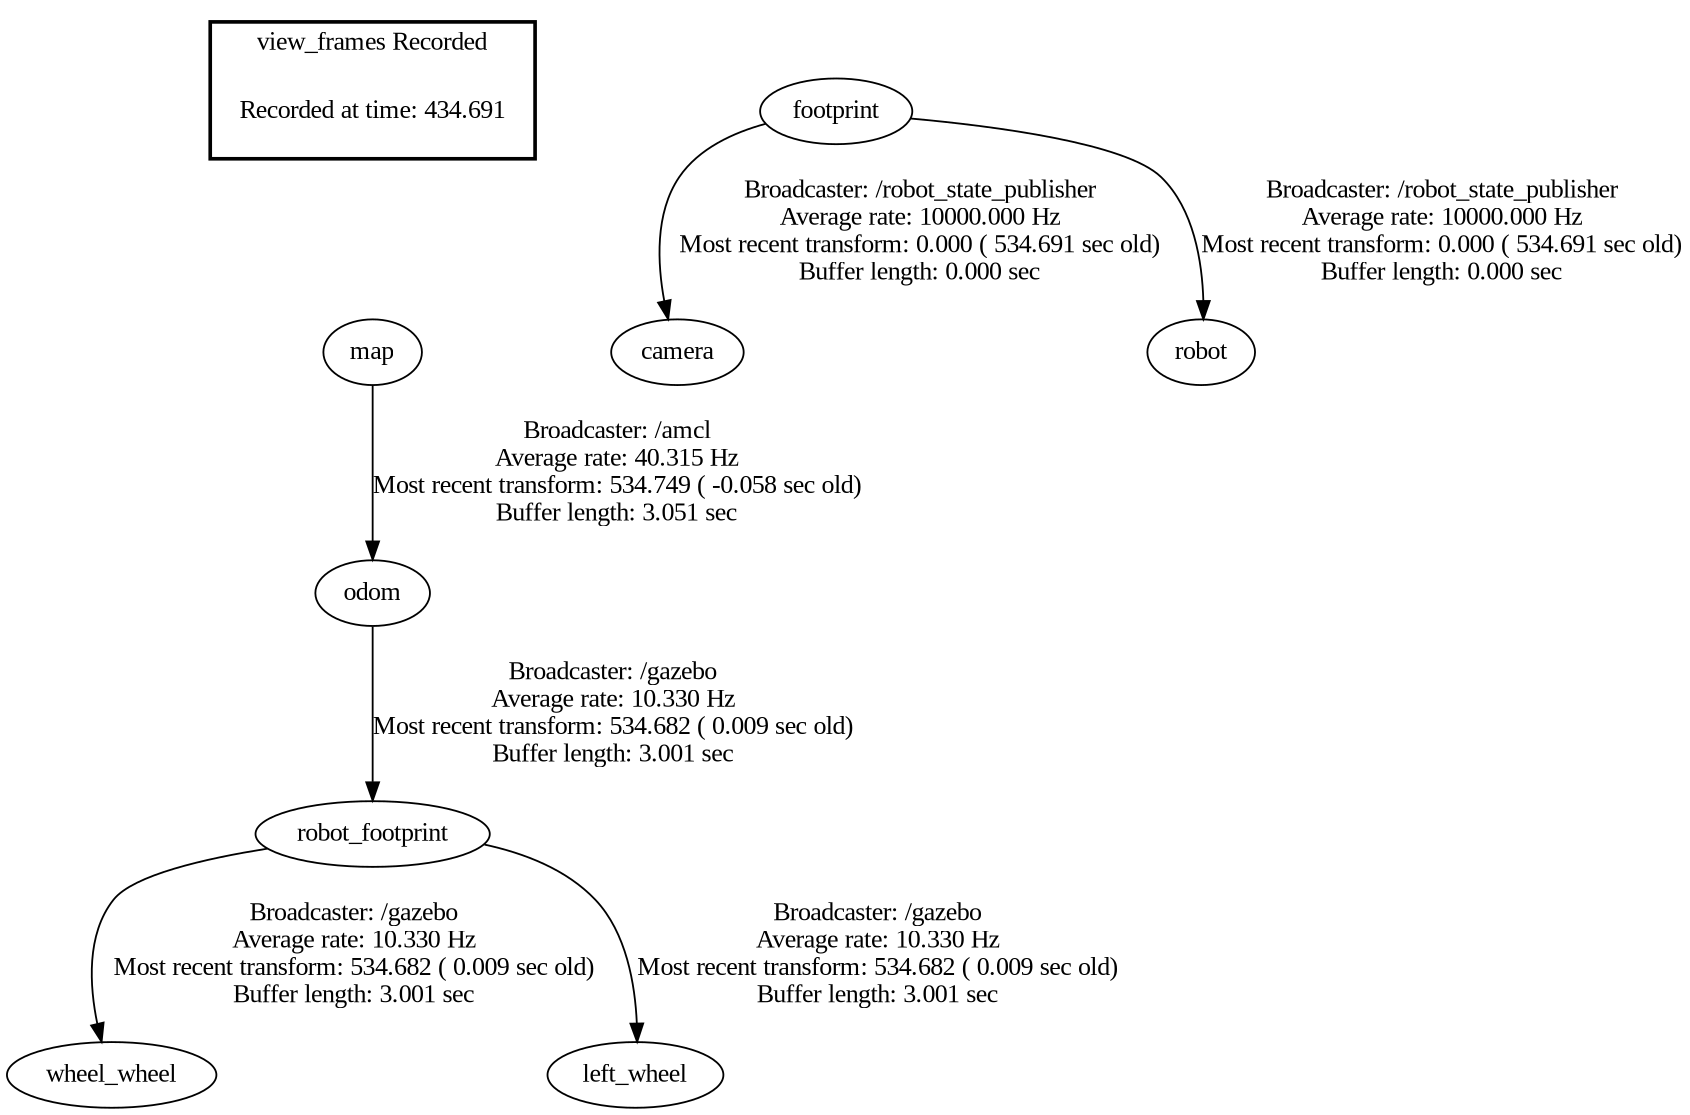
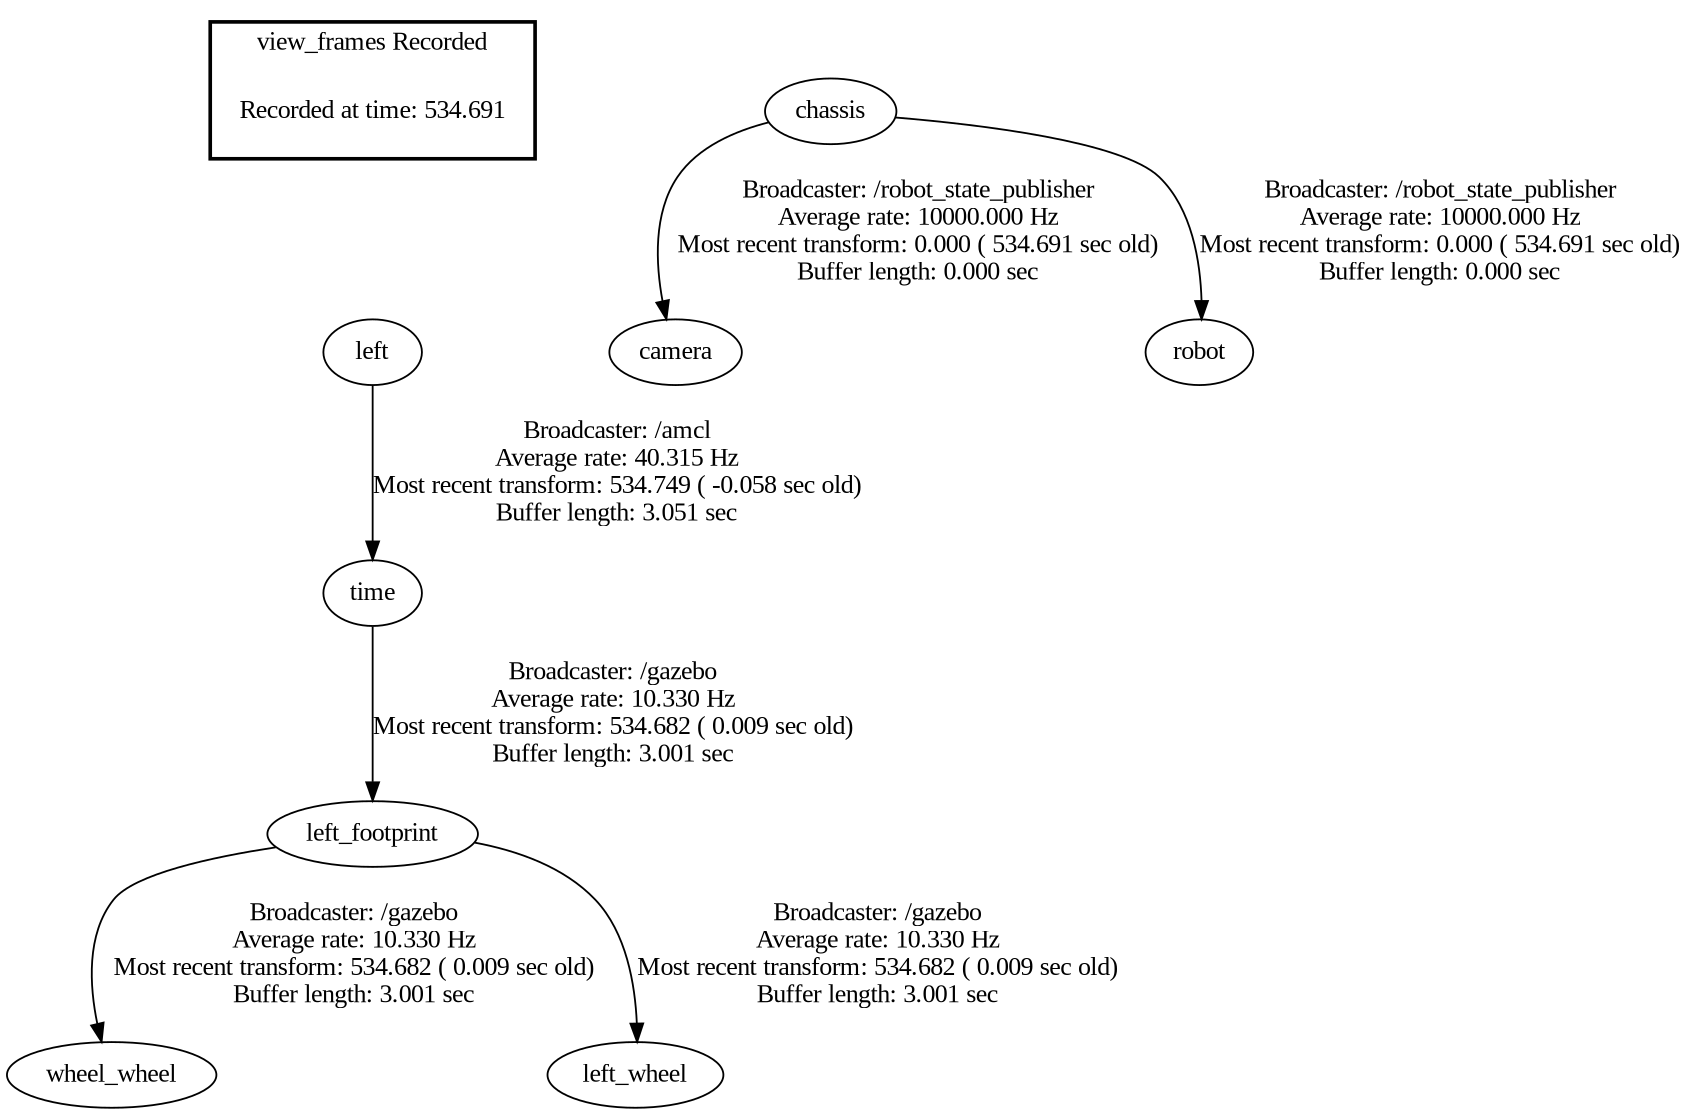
node "Recorded at time: 434.691": label "Recorded at time: 434.691" -> "Recorded at time: 534.691"
node "footprint": label "footprint" -> "chassis"
node "map": label "map" -> "left"
node "odom": label "odom" -> "time"
node "robot_footprint": label "robot_footprint" -> "left_footprint"
